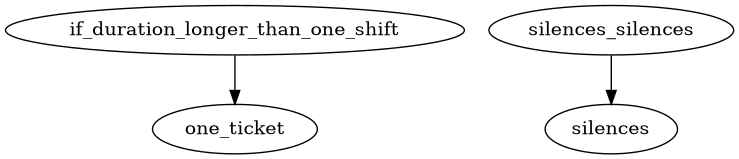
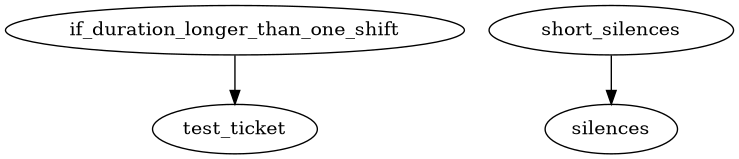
node "silences_silences": label "silences_silences" -> "short_silences"
node "one_ticket": label "one_ticket" -> "test_ticket"
